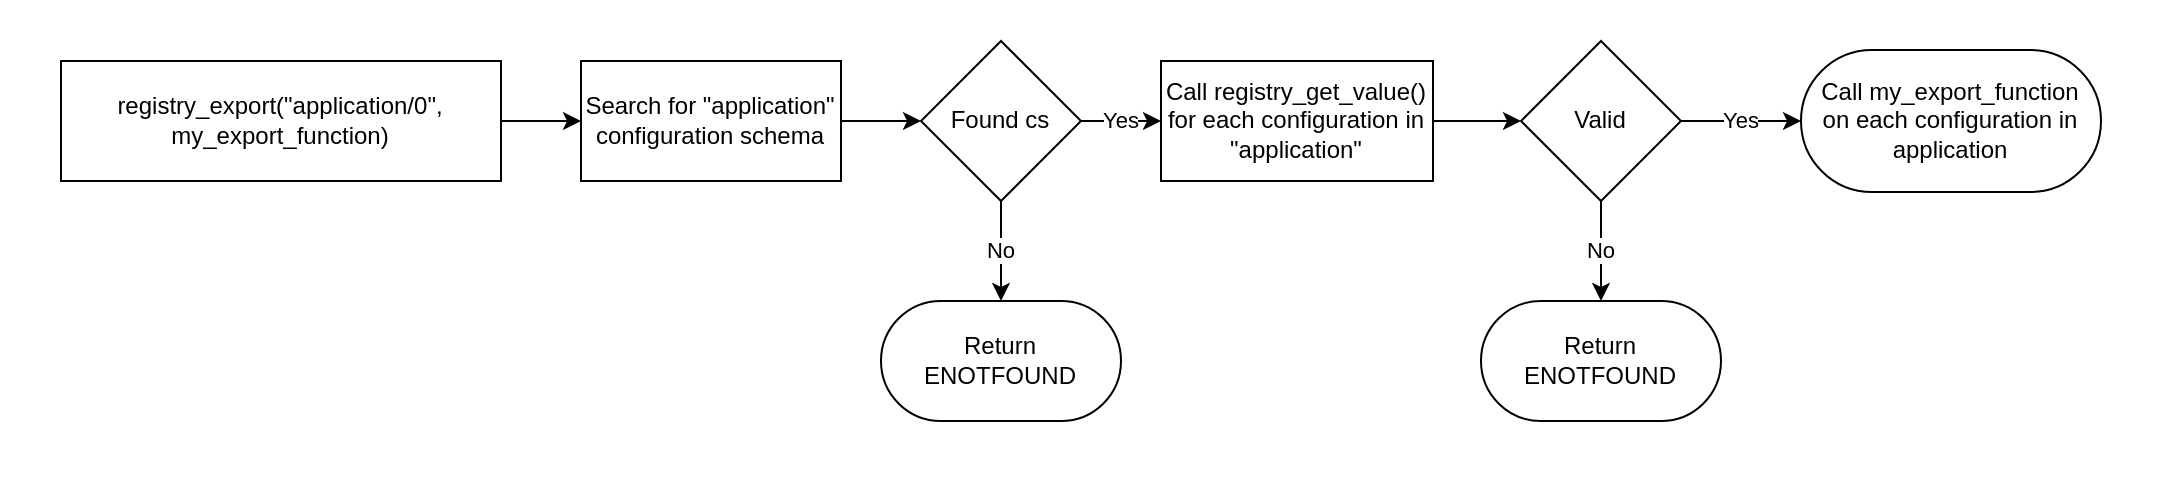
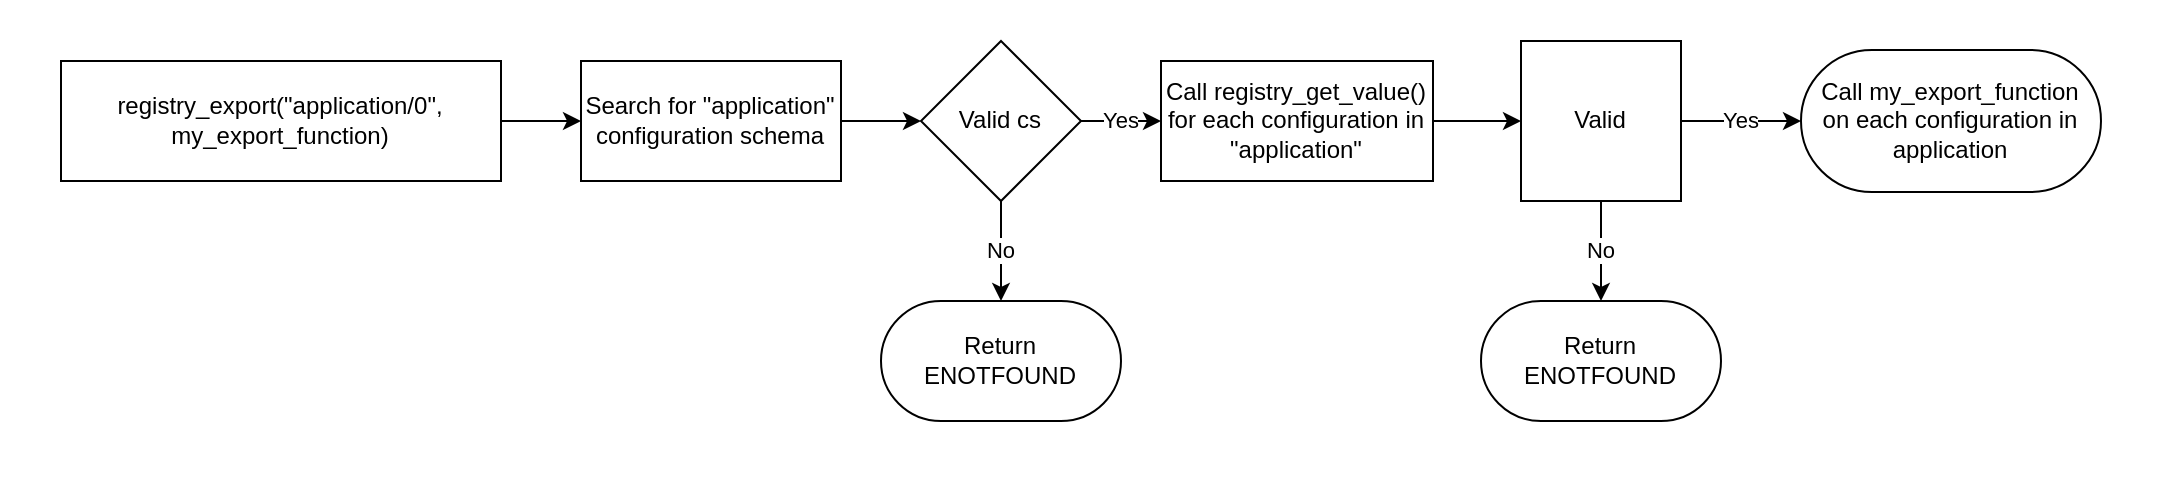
node "Found cs": label "Found cs" -> "Valid cs"
node "Valid": shape diamond -> rectangle
